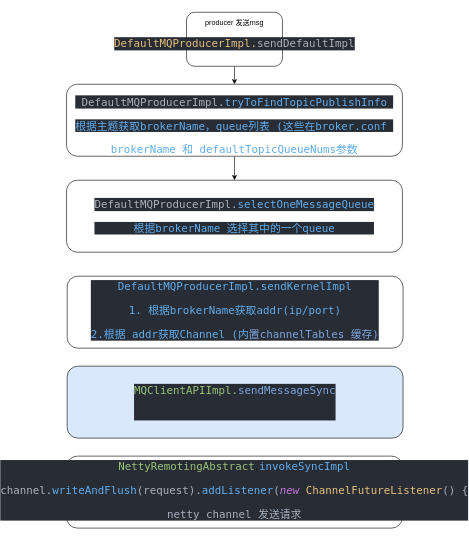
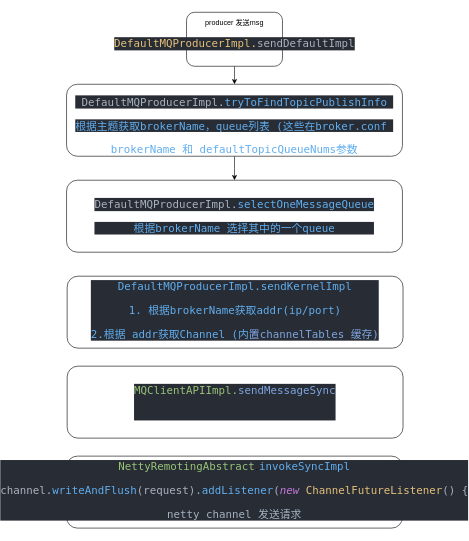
node "MQClientAPIImpl.sendMessageSync": fillcolor #dae8fc -> #ffffff
